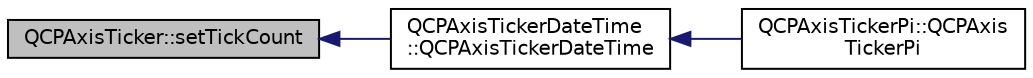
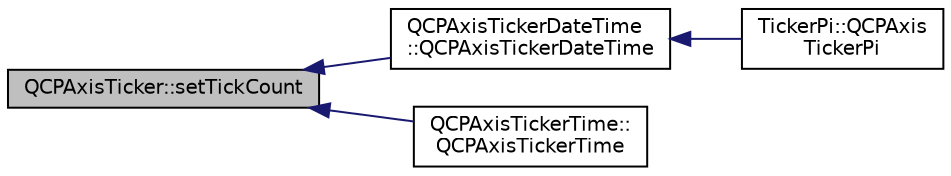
node "QCPAxisTickerPi::QCPAxis TickerPi": label "QCPAxisTickerPi::QCPAxis TickerPi" -> "TickerPi::QCPAxis TickerPi"
node "QCPAxisTickerTime:: QCPAxisTickerTime": added
